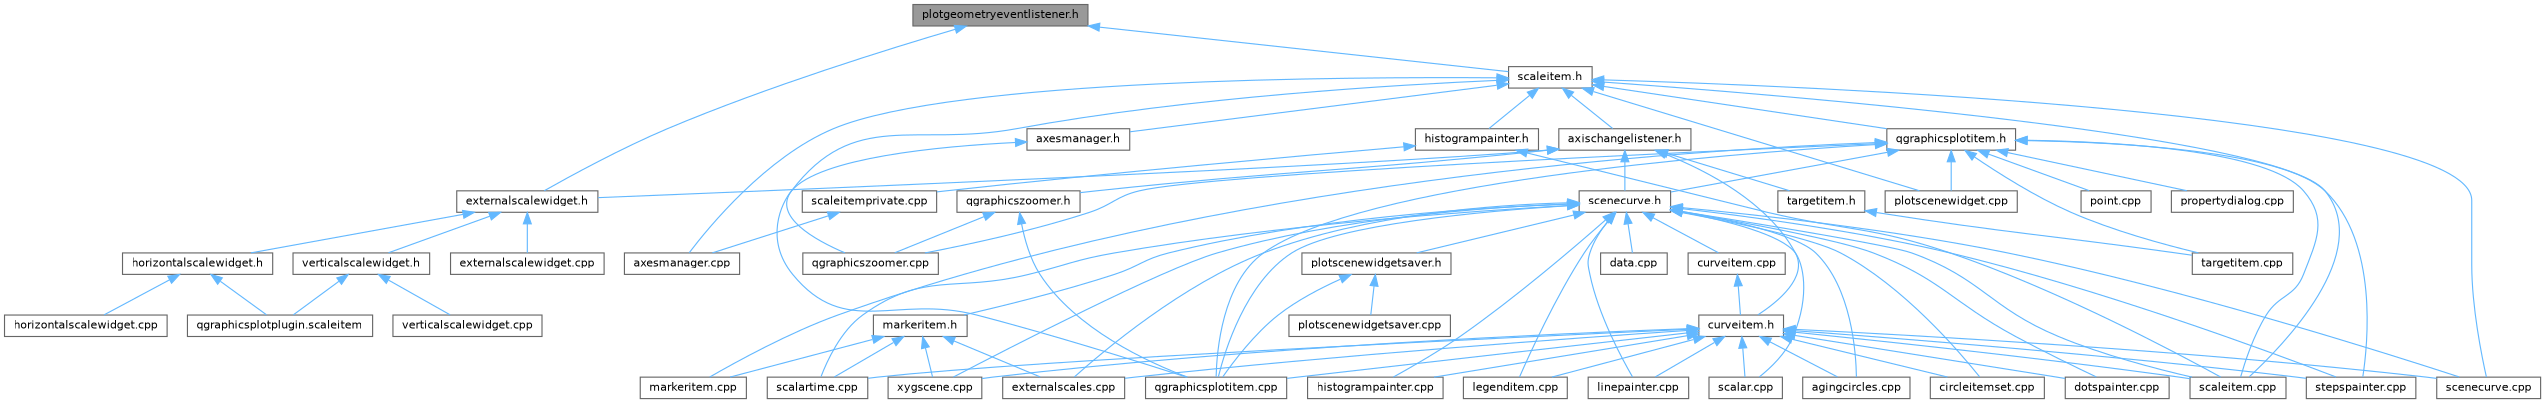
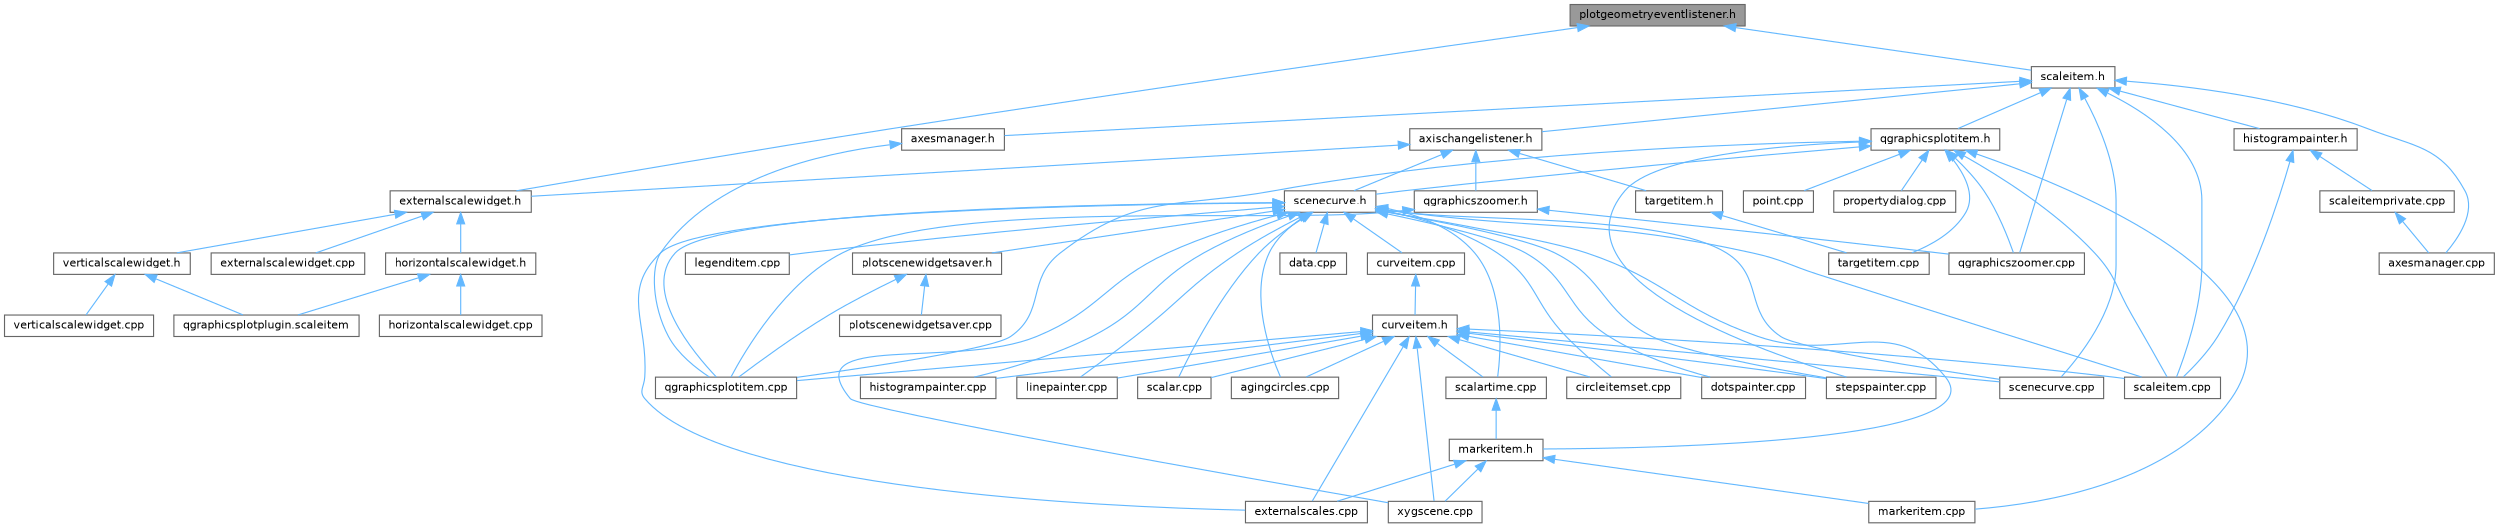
edge "curveitem.h" -> "axischangelistener.h": removed
node "plotscenewidget.cpp": removed
edge "legenditem.cpp" -> "curveitem.h": removed
edge "scalartime.cpp" -> "markeritem.h": reversed
